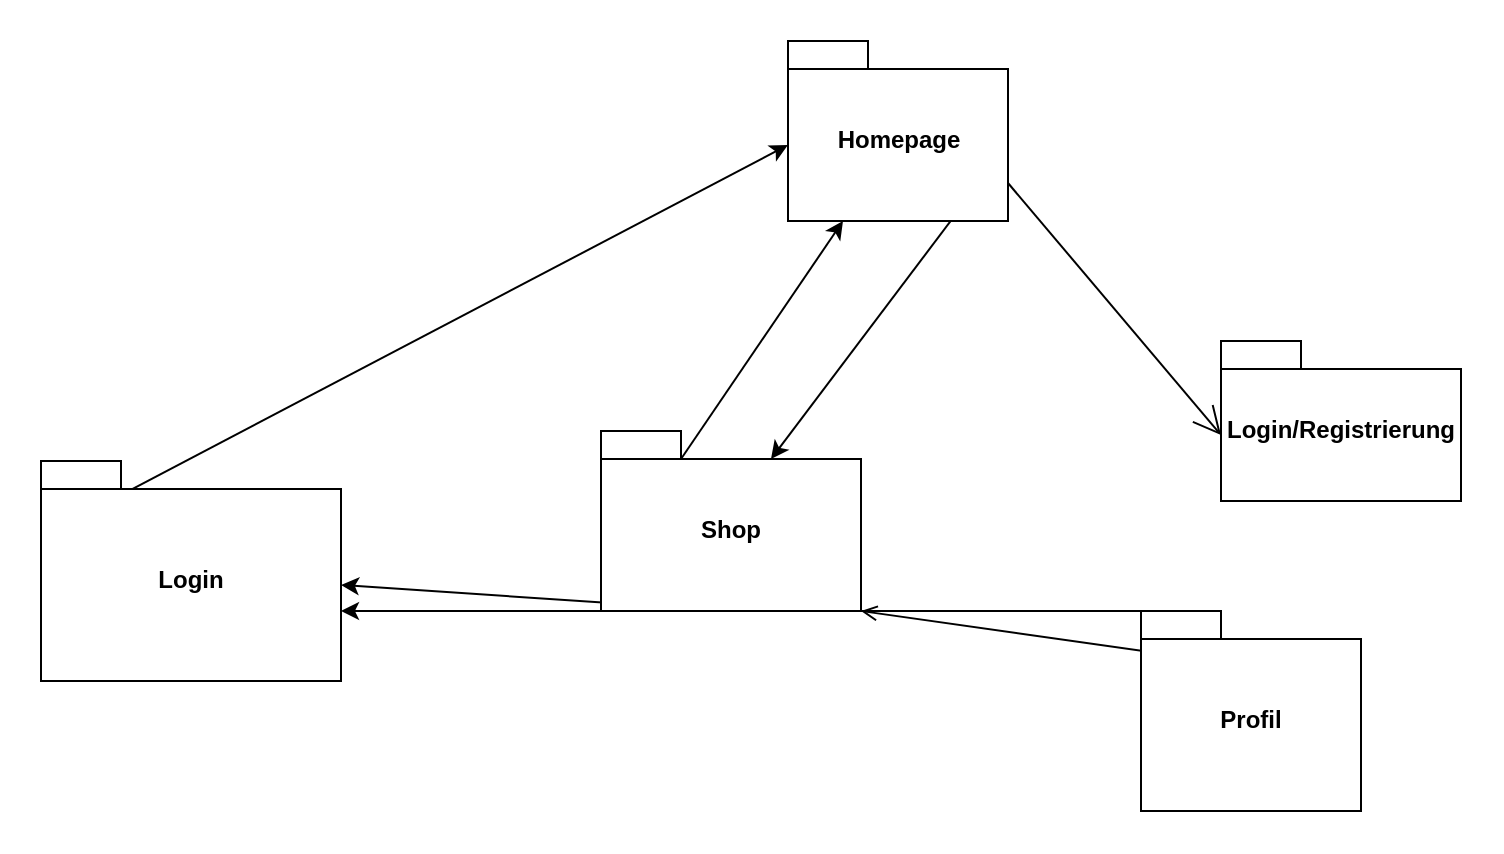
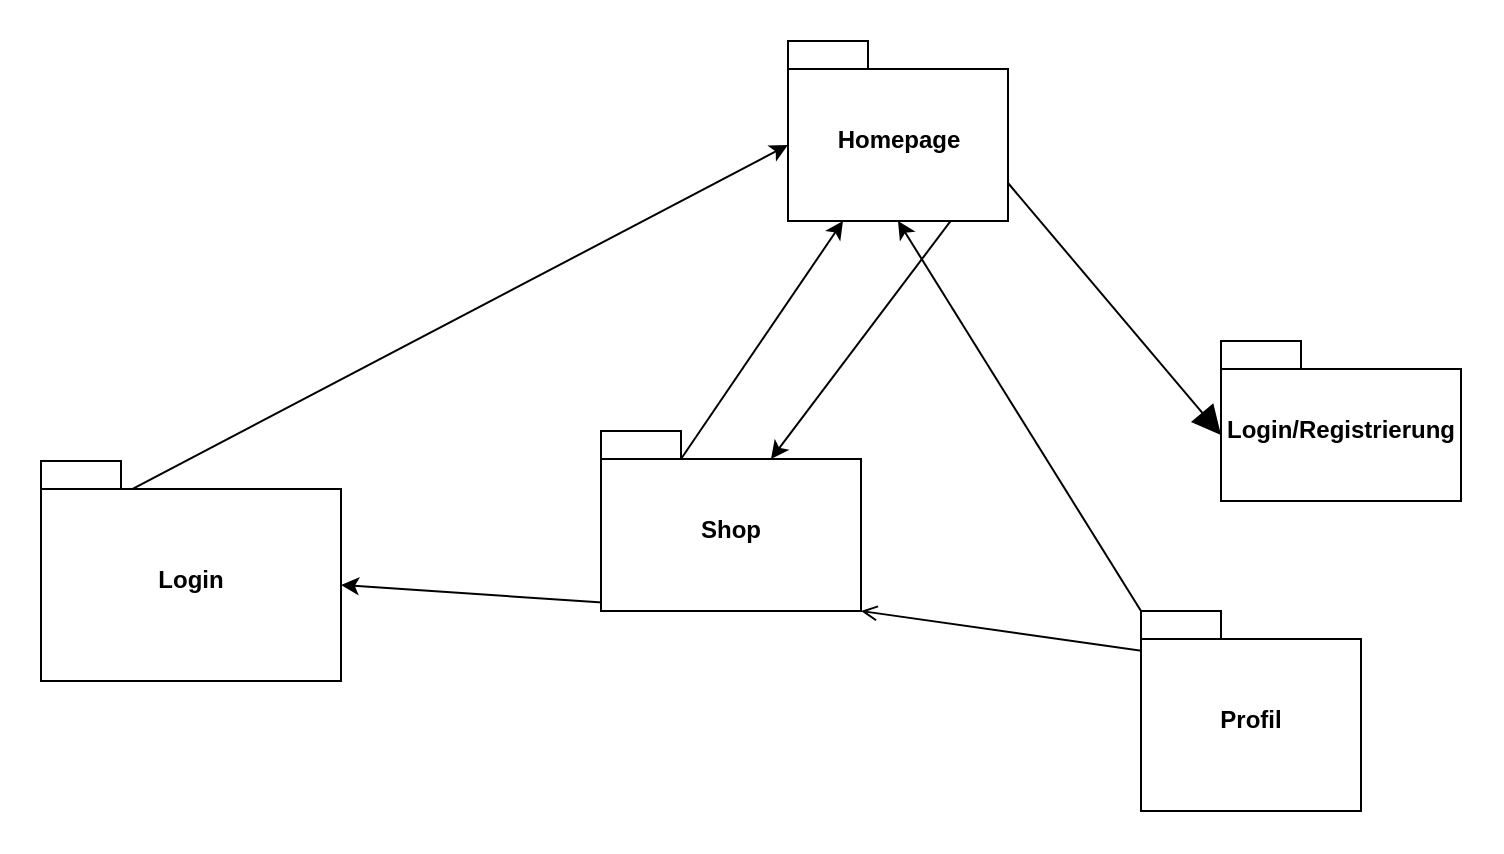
edge "Homepage" -> "Login/Registrierung": arrowhead open -> block
edge "Profil" -> "Login": now "Profil" -> "Homepage"
